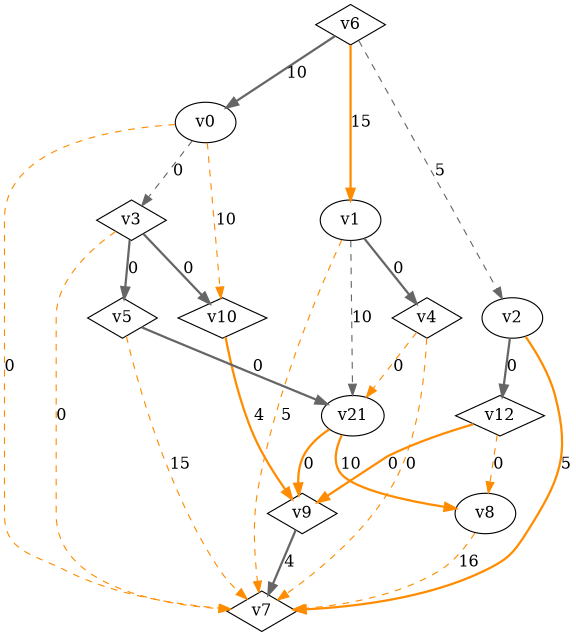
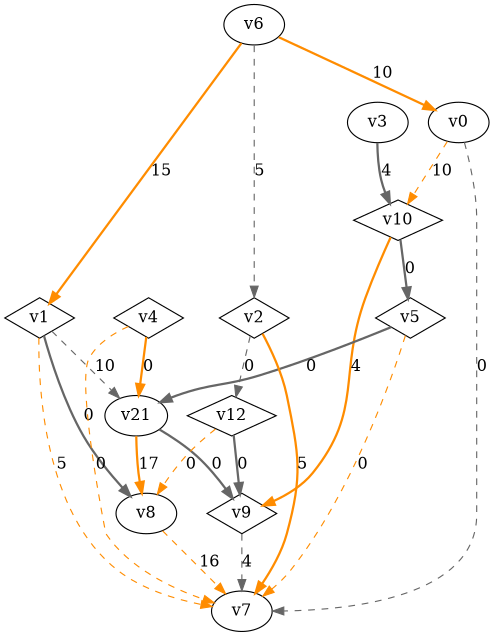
node "v6": shape diamond -> ellipse
edge "v6" -> "v0": color gray40 -> darkorange
edge "v0" -> "v3": removed, label "0"
node "v3": shape diamond -> ellipse
node "v1": shape ellipse -> diamond
edge "v3" -> "v5": now "v10" -> "v5"
edge "v1" -> "v4": now "v1" -> "v8"
edge "v3" -> "v10": label "0" -> "4"
node "v2": shape ellipse -> diamond
edge "v4" -> "v21": style dashed -> bold
edge "v2" -> "v12": style bold -> dashed
edge "v0" -> "v7": color darkorange -> gray40
edge "v21" -> "v9": color darkorange -> gray40
edge "v12" -> "v9": color darkorange -> gray40
edge "v3" -> "v7": removed, label "0"
edge "v5" -> "v7": label "15" -> "0"
edge "v21" -> "v8": label "10" -> "17"
edge "v9" -> "v7": style bold -> dashed
node "v7": shape diamond -> ellipse
